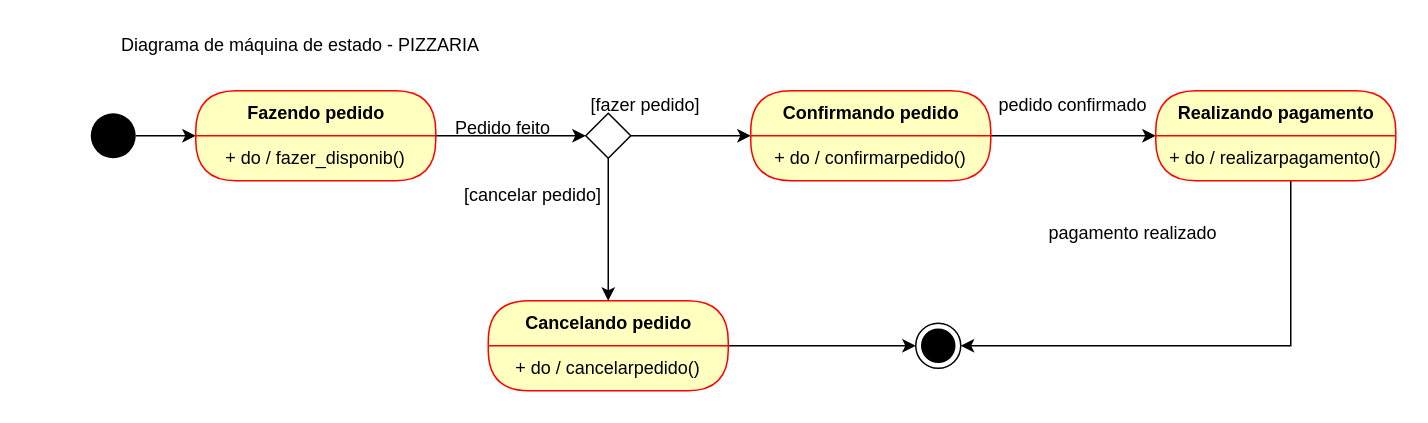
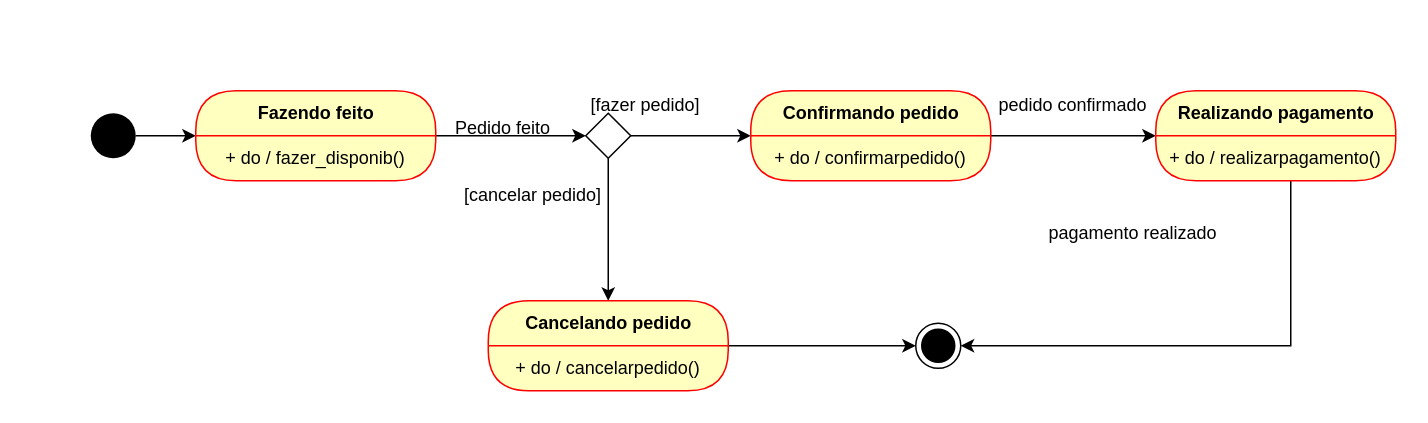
node "Diagrama de máquina de estado - PIZZARIA": removed
node "Fazendo pedido": label "Fazendo pedido" -> "Fazendo feito"
